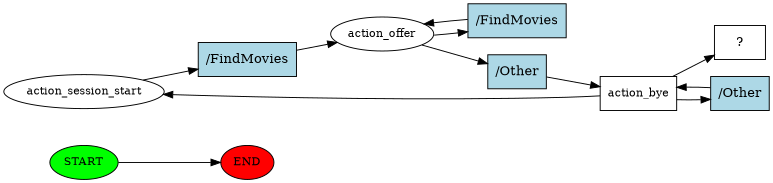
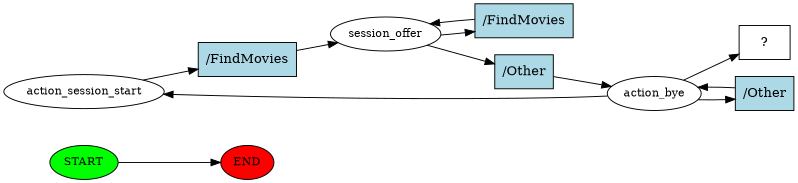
node "action_offer": label "action_offer" -> "session_offer"
node "action_bye": shape box -> ellipse
